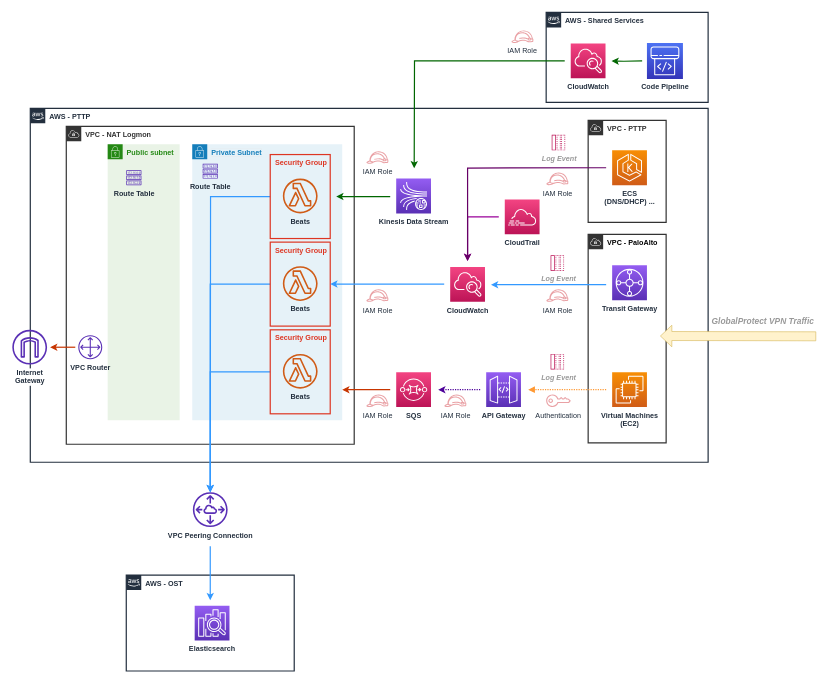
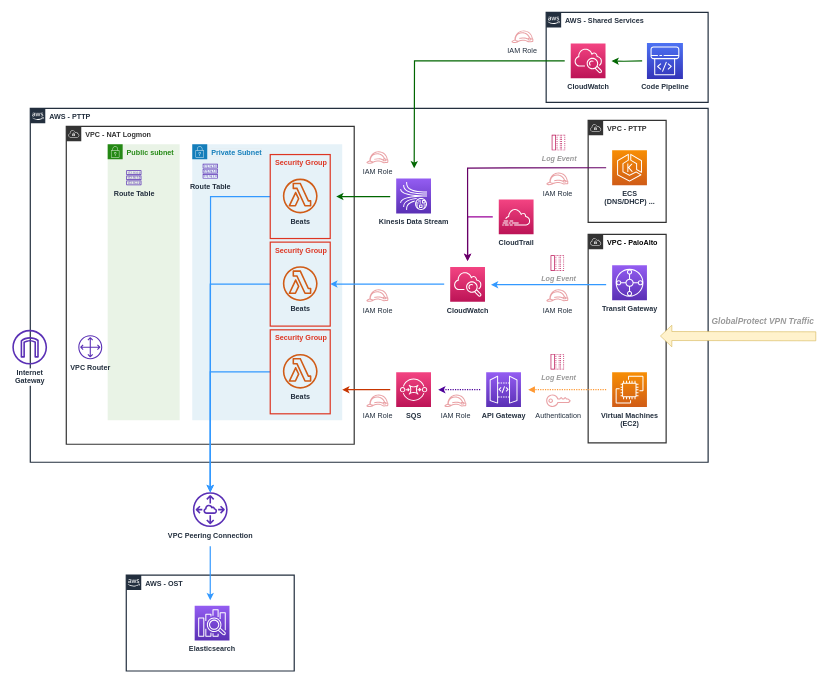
node "CloudTrail": moved (522, 217) -> (516, 217)
edge "VPC Router" -> "Internet Gateway": removed
